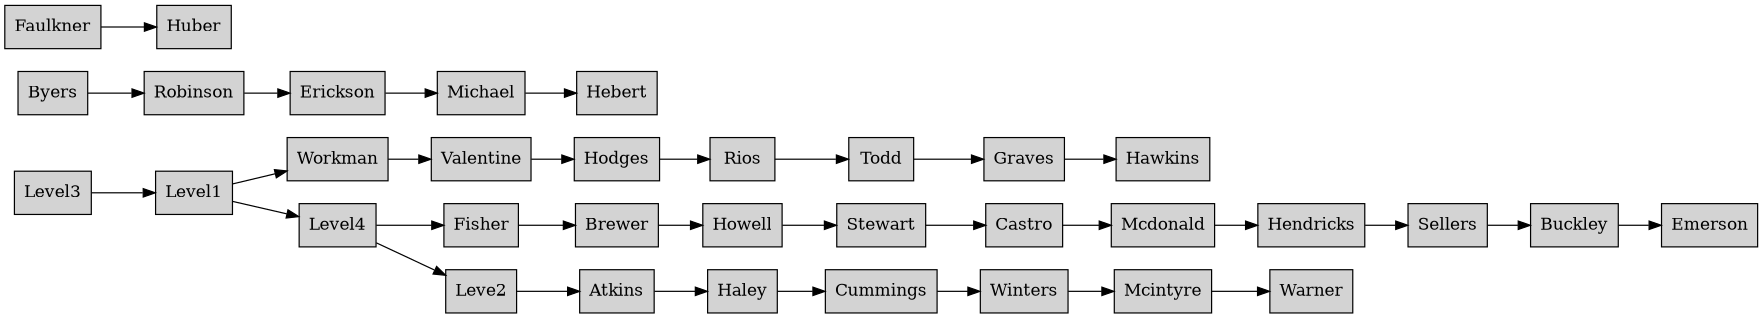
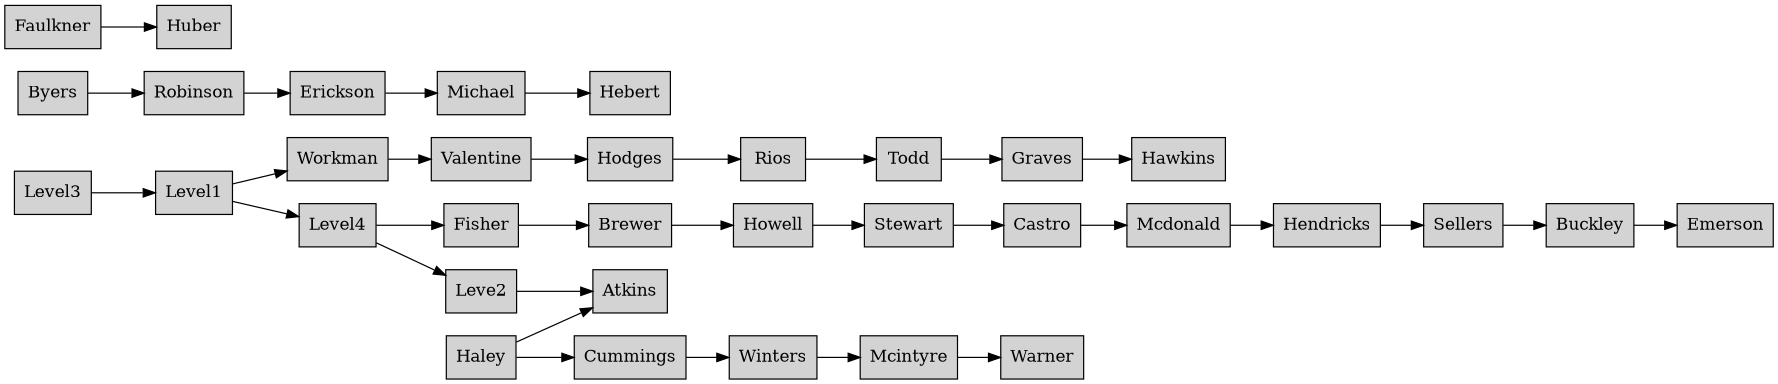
edge "Atkins" -> "Haley": reversed
